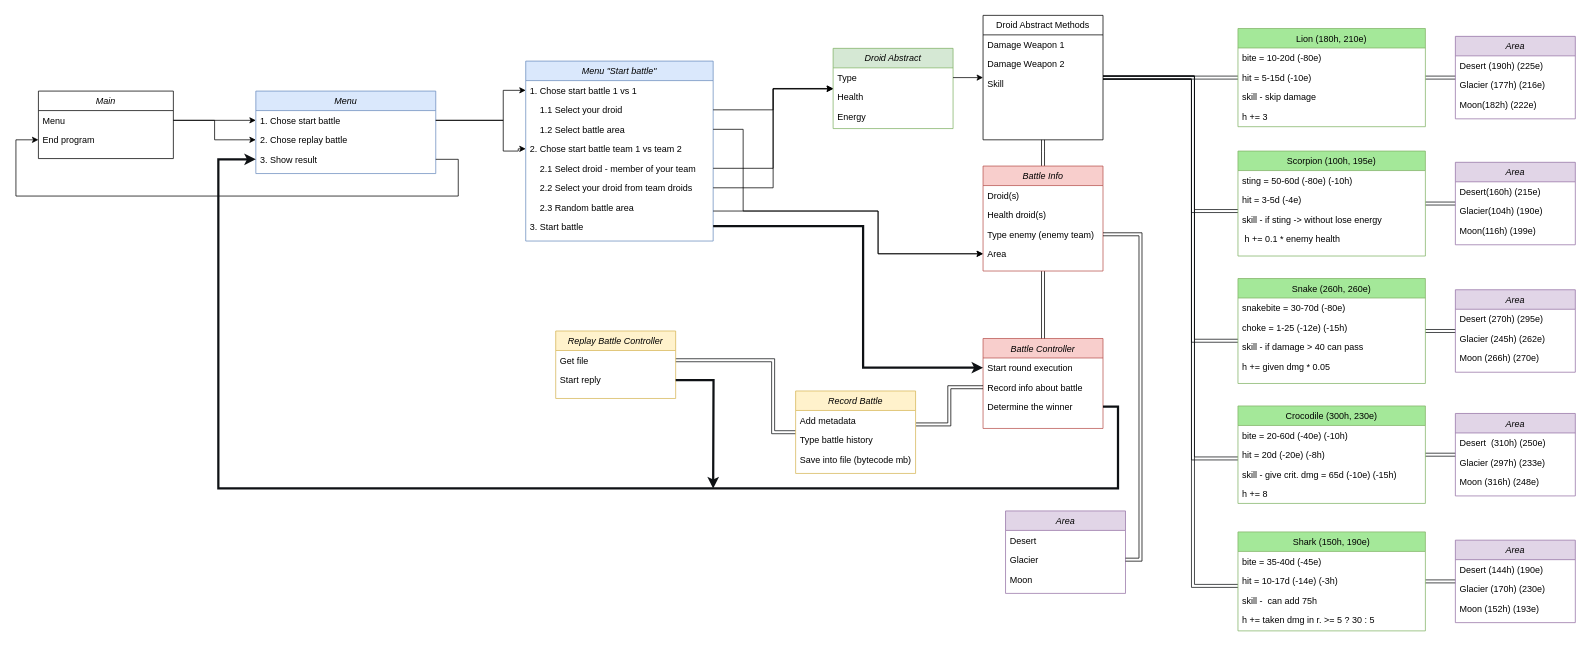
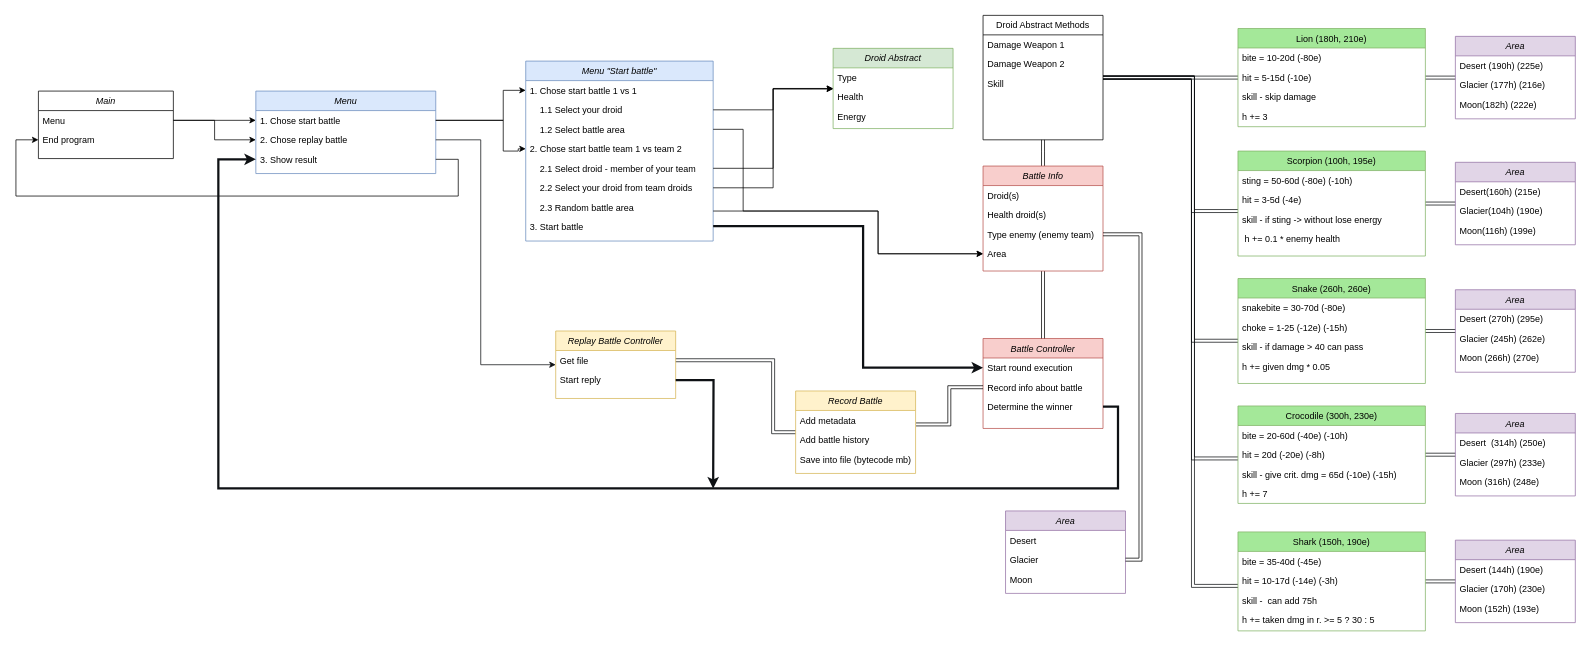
edge "Type" -> "Droid Abstract Methods": removed
edge "2. Chose replay battle" -> "Replay Battle Controller": added
node "Type battle history": label "Type battle history" -> "Add battle history"
node "Desert (310h) (250e)": label "Desert (310h) (250e)" -> "Desert (314h) (250e)"
node "h += 8": label "h += 8" -> "h += 7"
